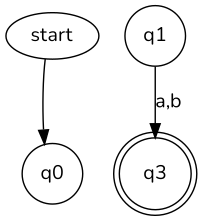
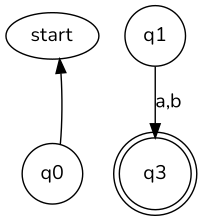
edge "start" -> "q0": reversed
